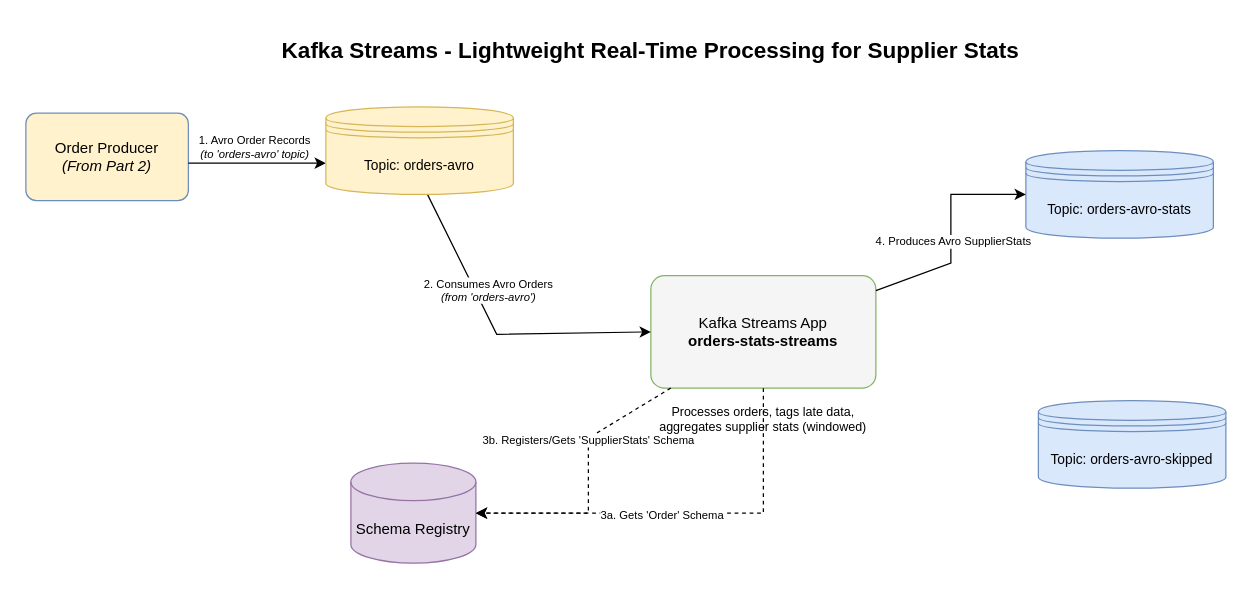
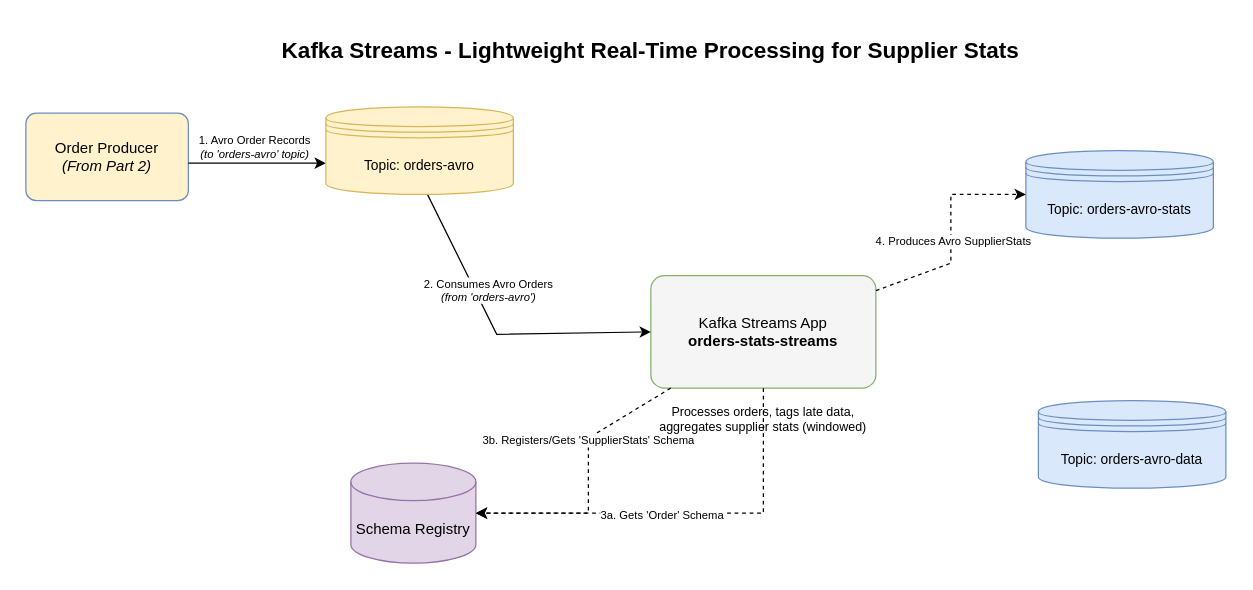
edge "Kafka Streams App orders-stats-streams" -> "Topic: orders-avro-stats": style solid -> dashed
node "Topic: orders-avro-skipped": label "Topic: orders-avro-skipped" -> "Topic: orders-avro-data"
